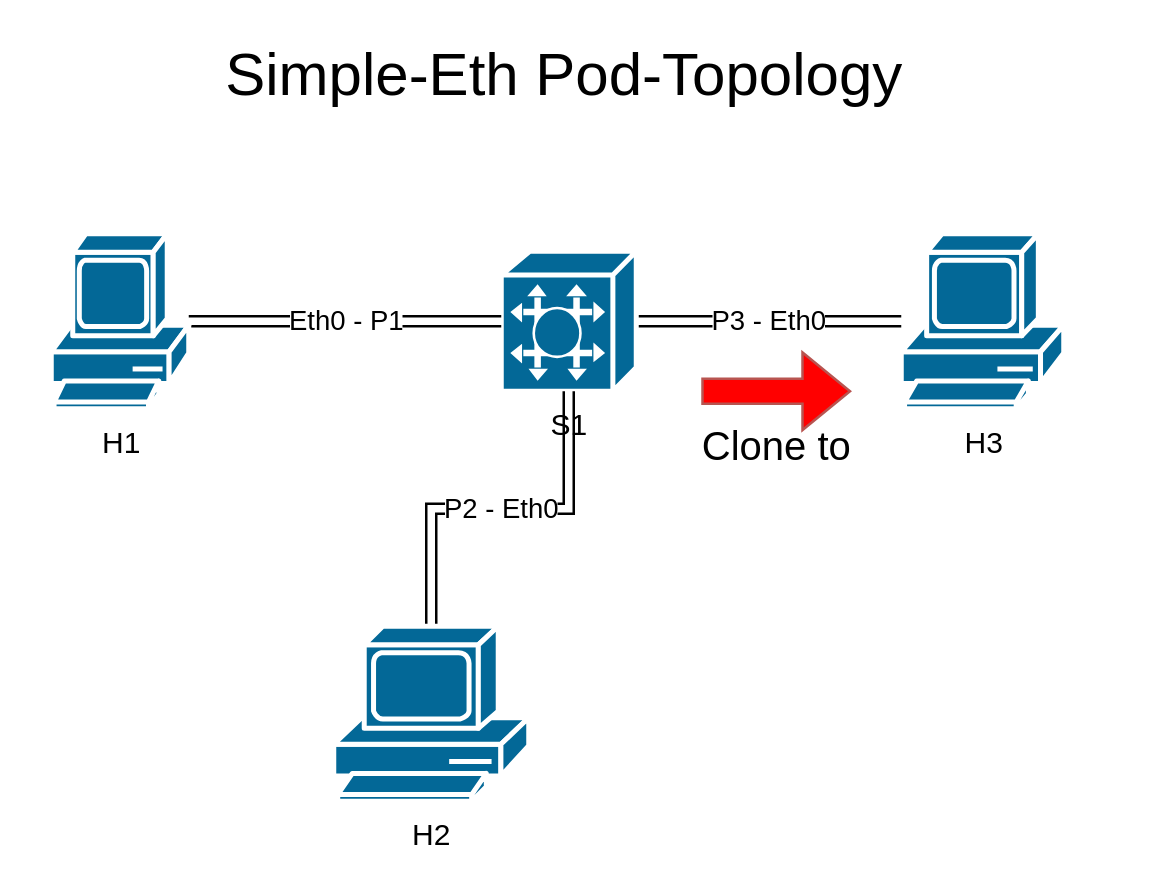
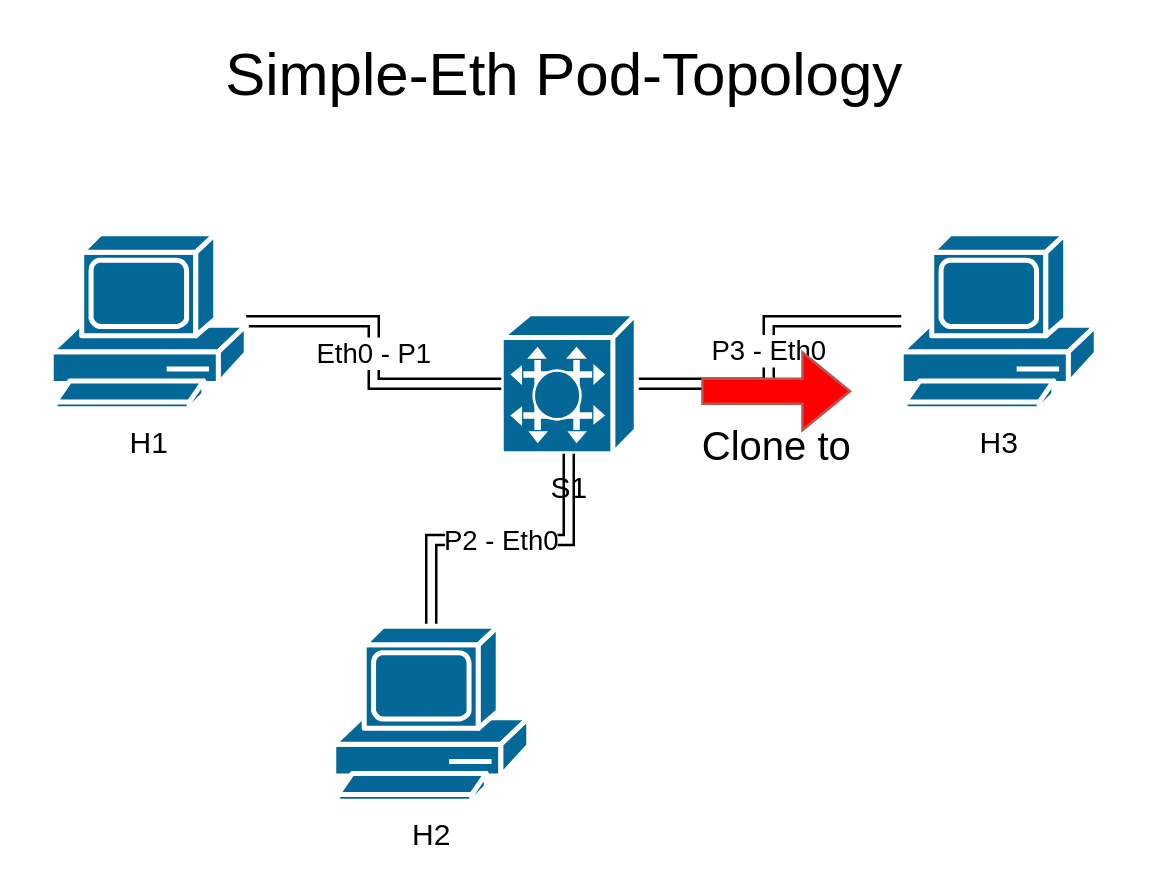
node "H1": size 138x175 -> 195x175
node "S1": moved (569, 321) -> (569, 384)
node "H3": size 163x175 -> 195x175
